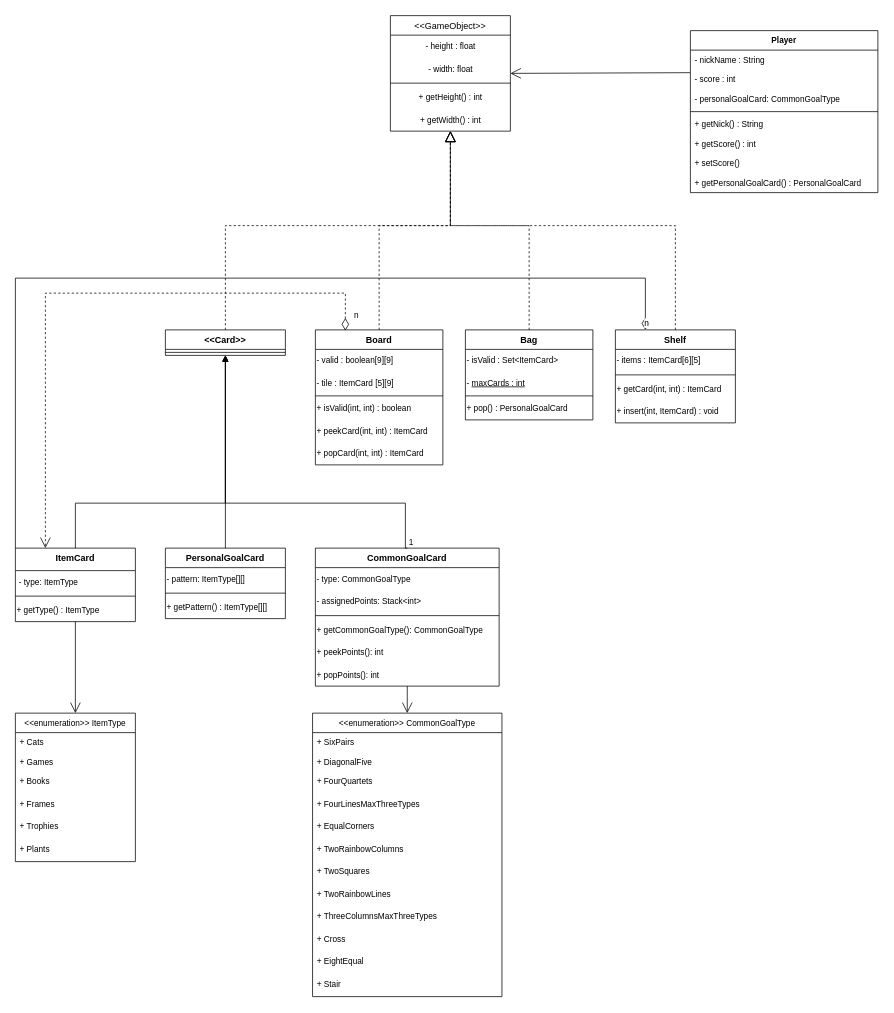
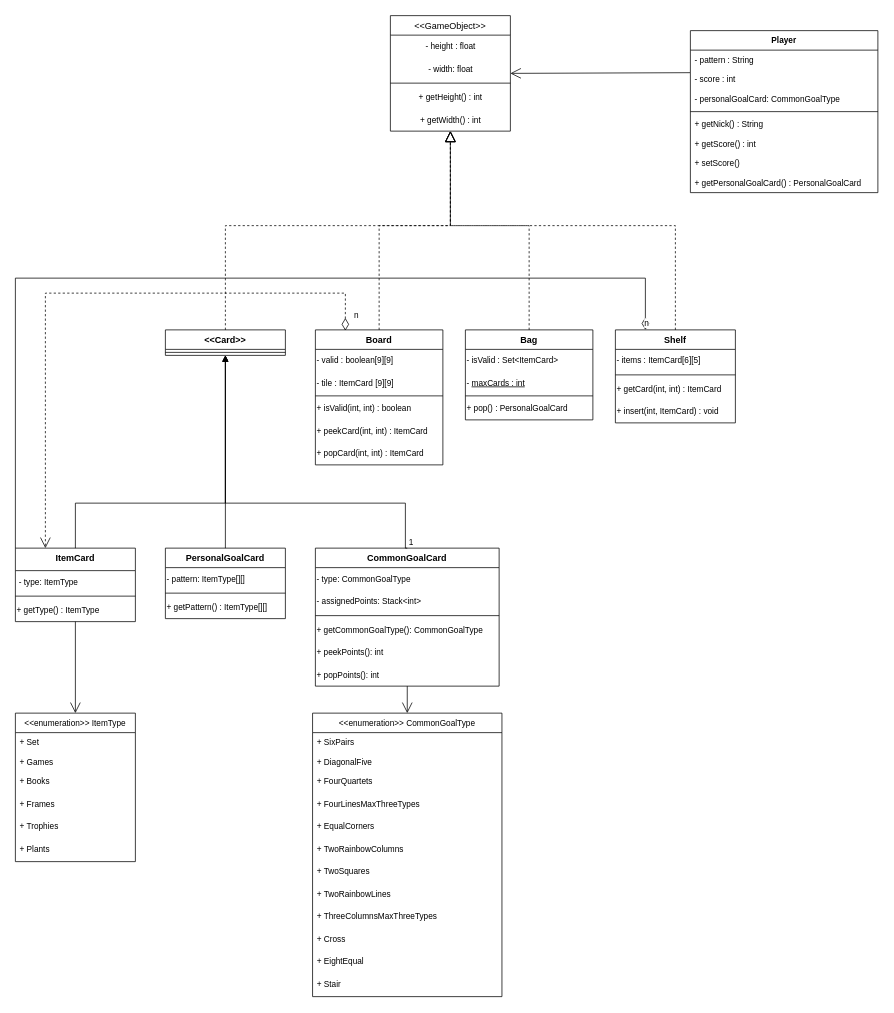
node "- nickName : String": label "- nickName : String" -> "- pattern : String"
node "- tile : ItemCard [5][9]": label "- tile : ItemCard [5][9]" -> "- tile : ItemCard [9][9]"
node "+ Cats": label "+ Cats" -> "+ Set"
